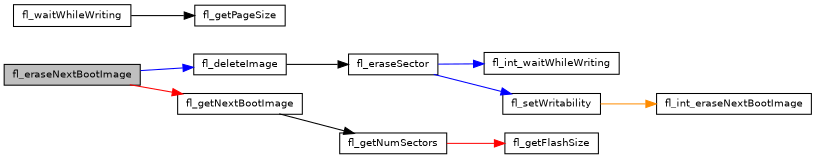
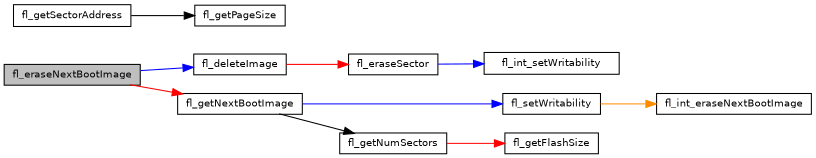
node "fl_waitWhileWriting": label "fl_waitWhileWriting" -> "fl_getSectorAddress"
node "fl_int_waitWhileWriting": label "fl_int_waitWhileWriting" -> "fl_int_setWritability"
edge "fl_deleteImage" -> "fl_eraseSector": color black -> red
edge "fl_eraseSector" -> "fl_setWritability": now "fl_getNextBootImage" -> "fl_setWritability"
